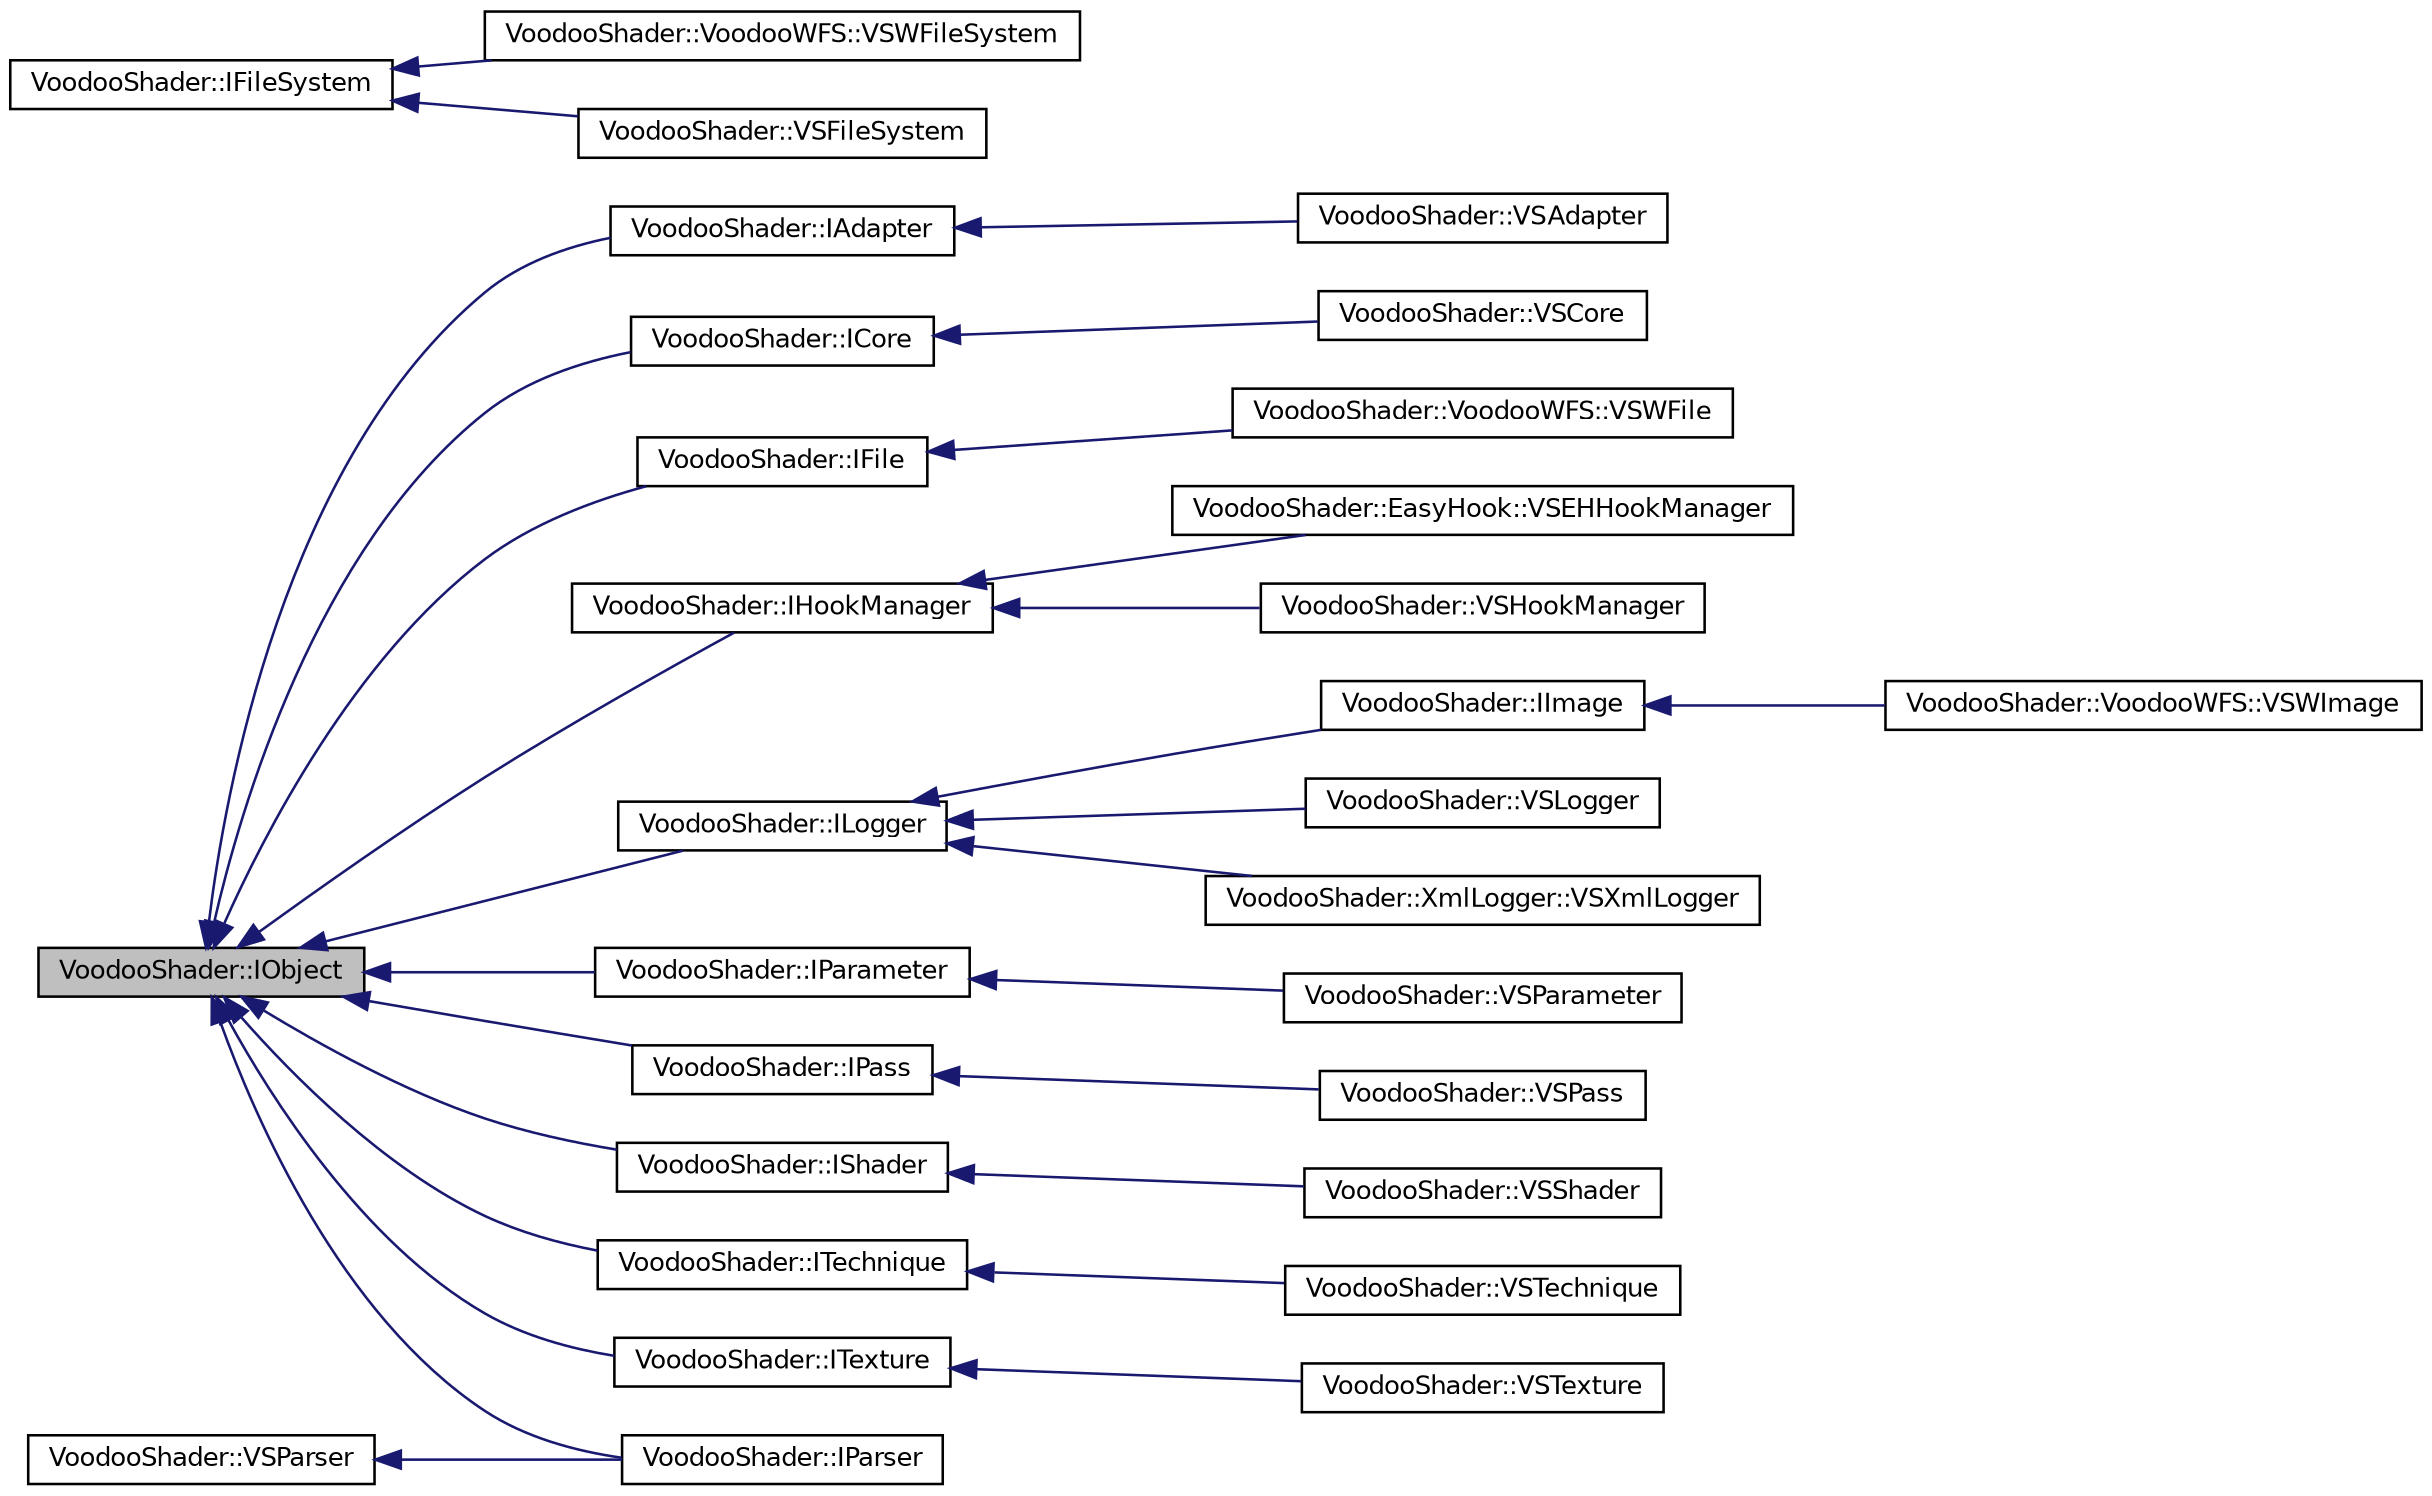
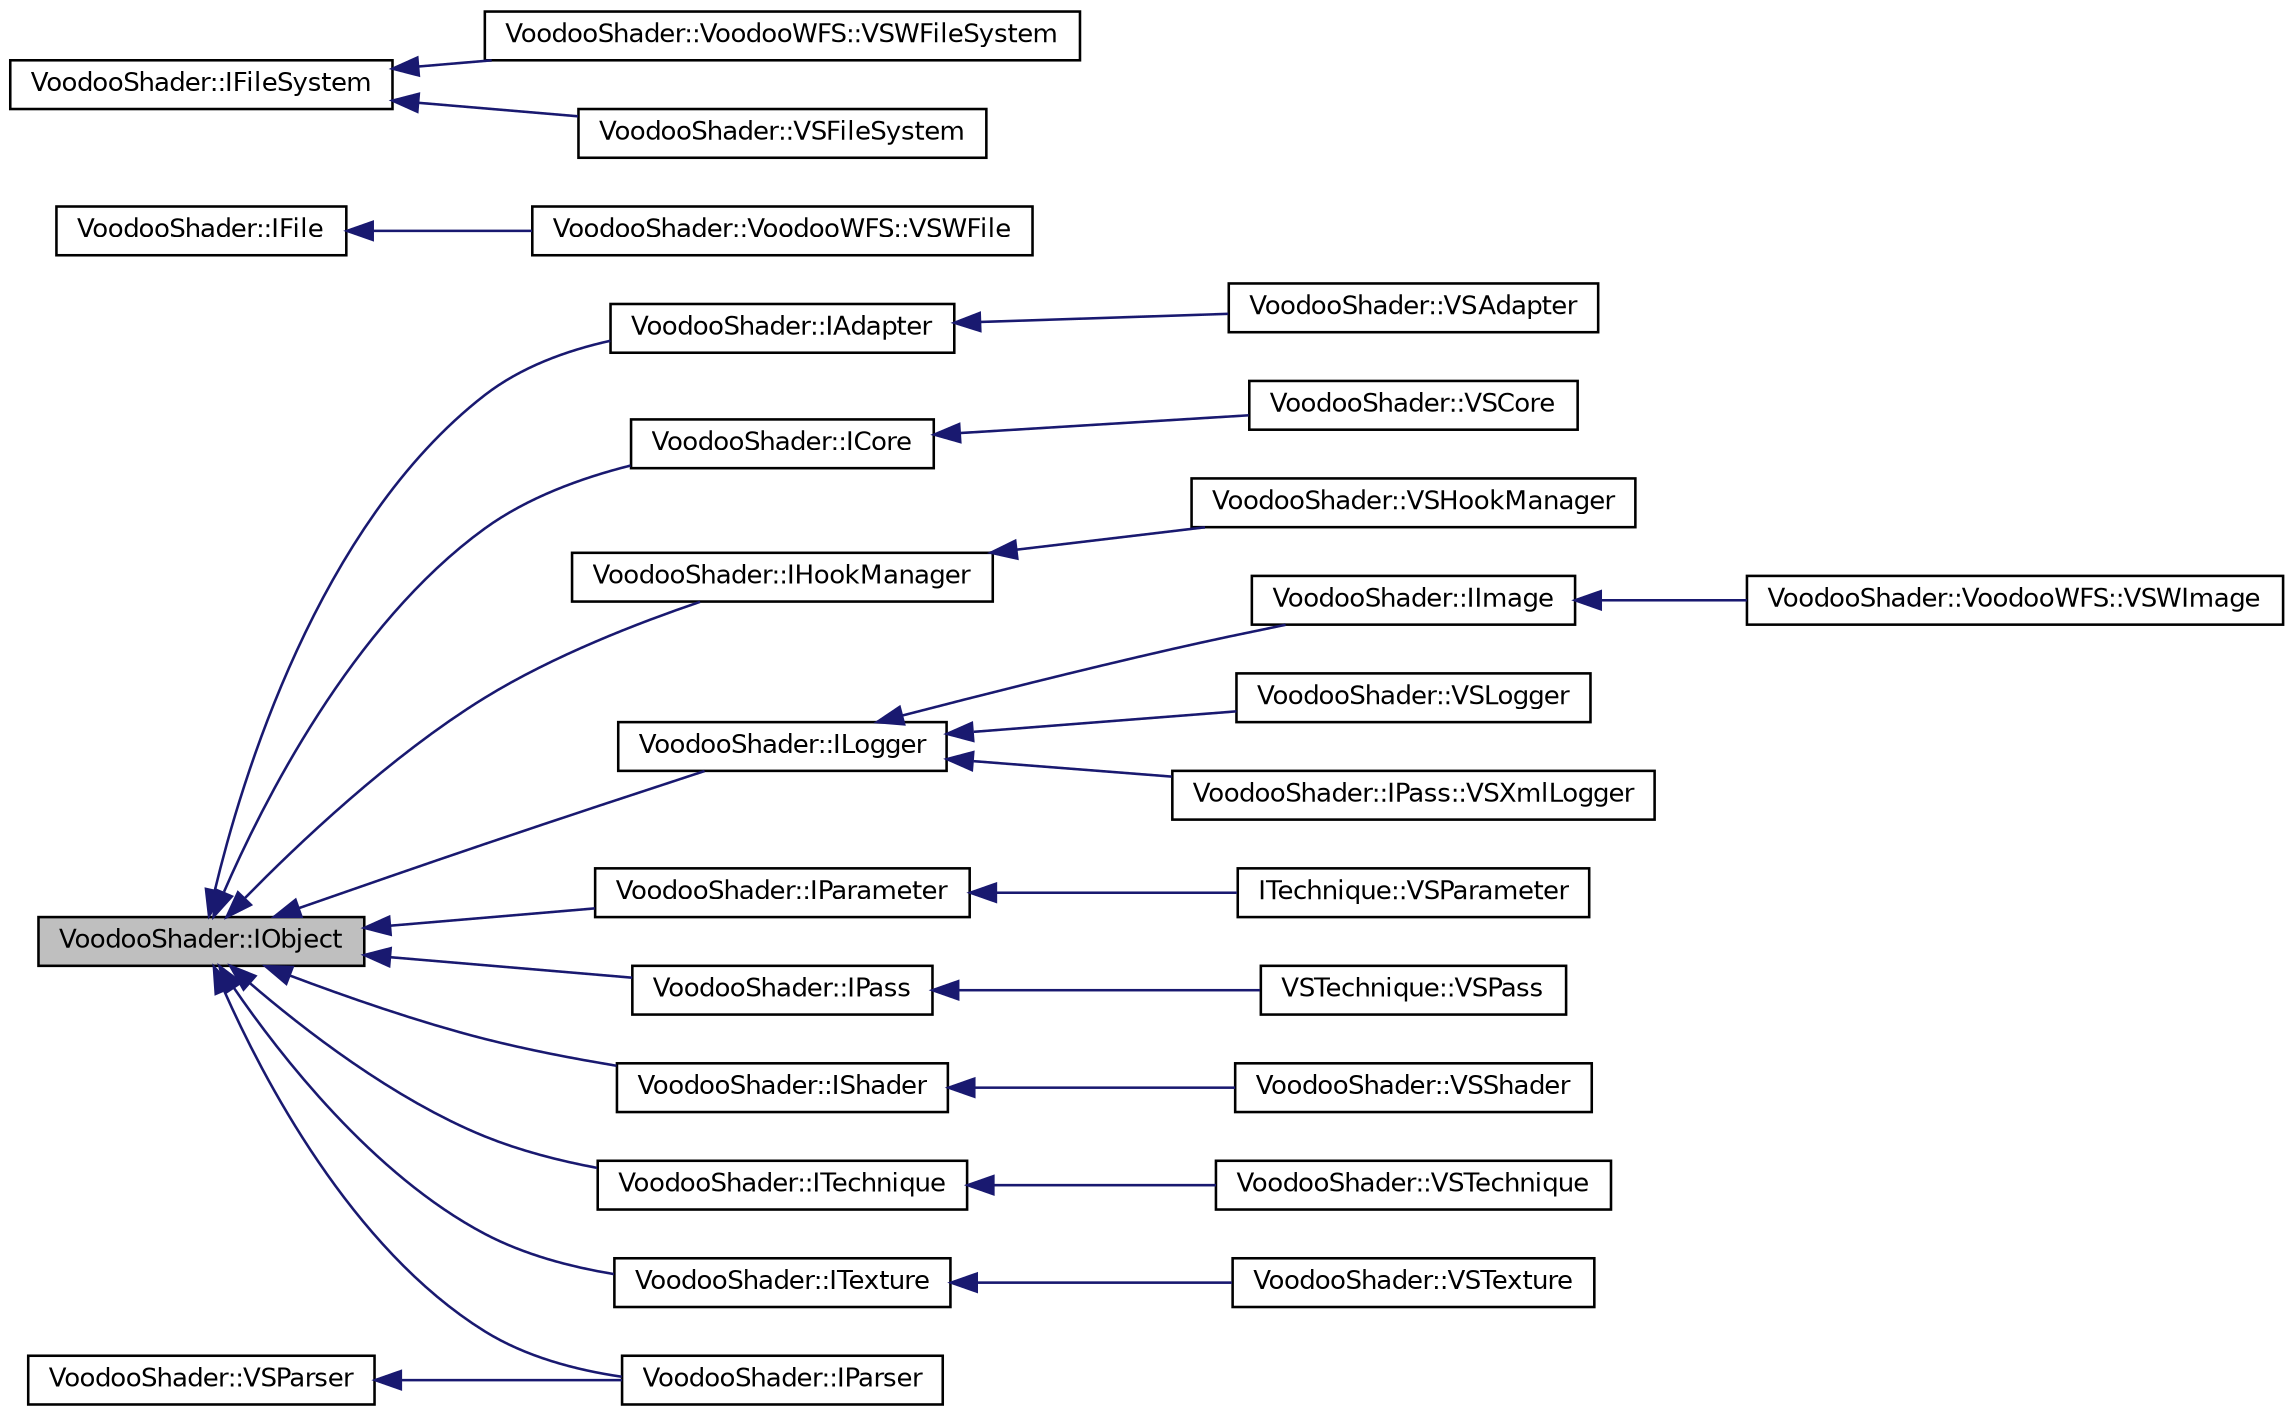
node "VoodooShader::EasyHook::VSEHHookManager": removed
edge "VoodooShader::IFile" -> "VoodooShader::IObject": removed
node "VoodooShader::XmlLogger::VSXmlLogger": label "VoodooShader::XmlLogger::VSXmlLogger" -> "VoodooShader::IPass::VSXmlLogger"
node "VoodooShader::VSParameter": label "VoodooShader::VSParameter" -> "ITechnique::VSParameter"
node "VoodooShader::VSPass": label "VoodooShader::VSPass" -> "VSTechnique::VSPass"
